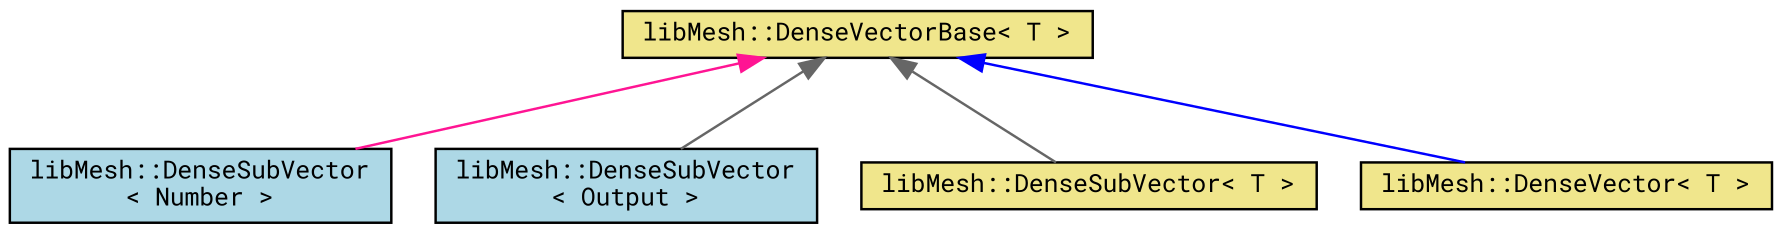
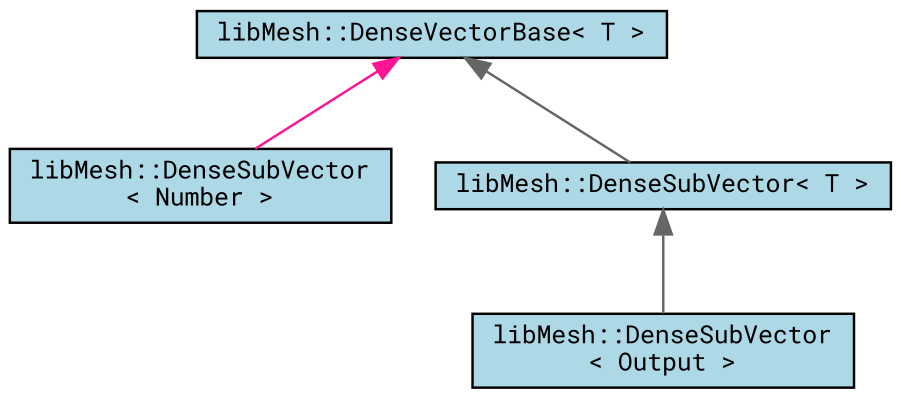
node "libMesh::DenseVectorBase< T >": fillcolor khaki -> lightblue
edge "libMesh::DenseSubVector < Output >" -> "libMesh::DenseVectorBase< T >": now "libMesh::DenseSubVector < Output >" -> "libMesh::DenseSubVector< T >"
node "libMesh::DenseSubVector< T >": fillcolor khaki -> lightblue
node "libMesh::DenseVector< T >": removed
